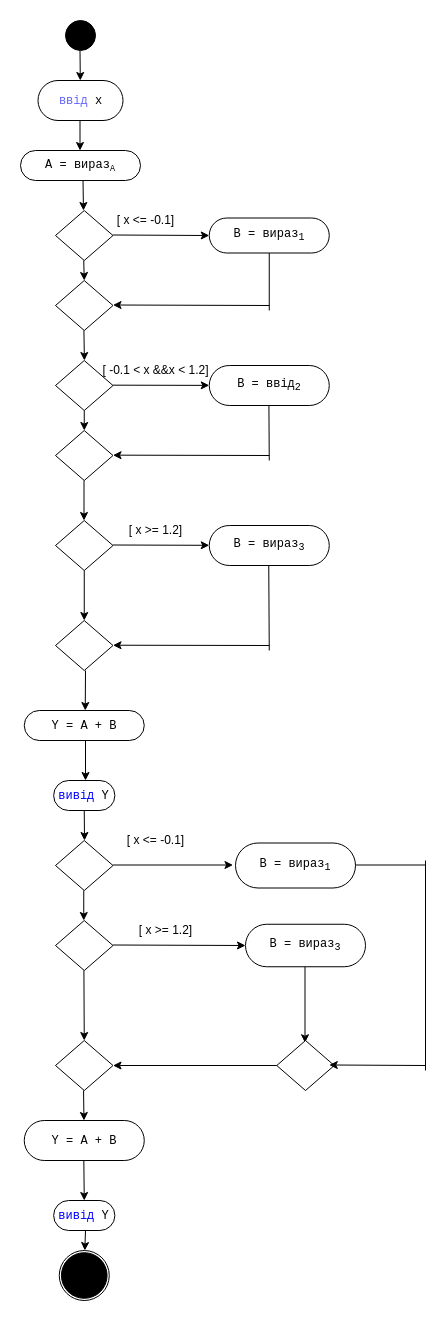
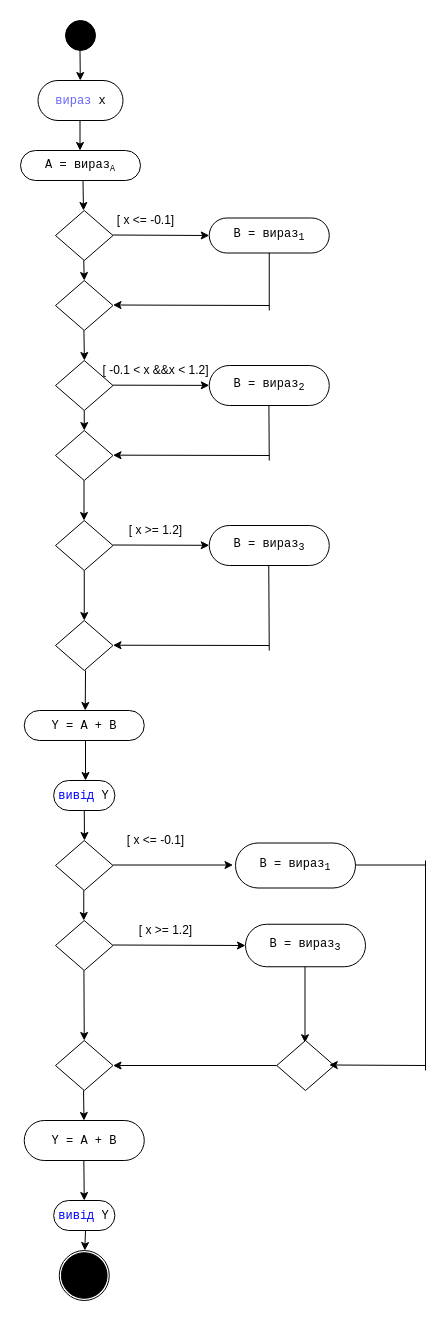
node "ввід x": label "ввід x" -> "вираз x"
node "В = ввід2": label "В = ввід2" -> "В = вираз2"
